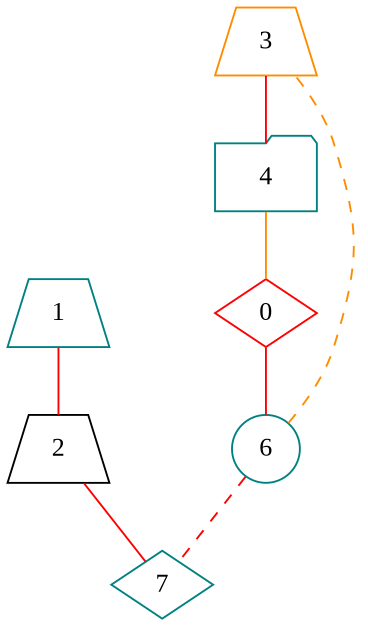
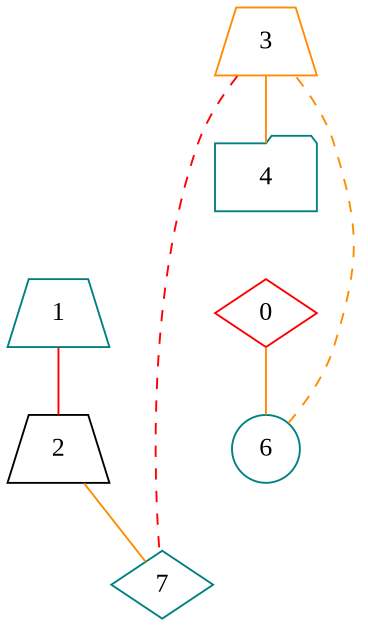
edge "3" -- "4": color red -> darkorange
edge "4" -- "0": removed
edge "0" -- "6": color red -> darkorange
edge "6" -- "7": now "3" -- "7"
edge "2" -- "7": color red -> darkorange
